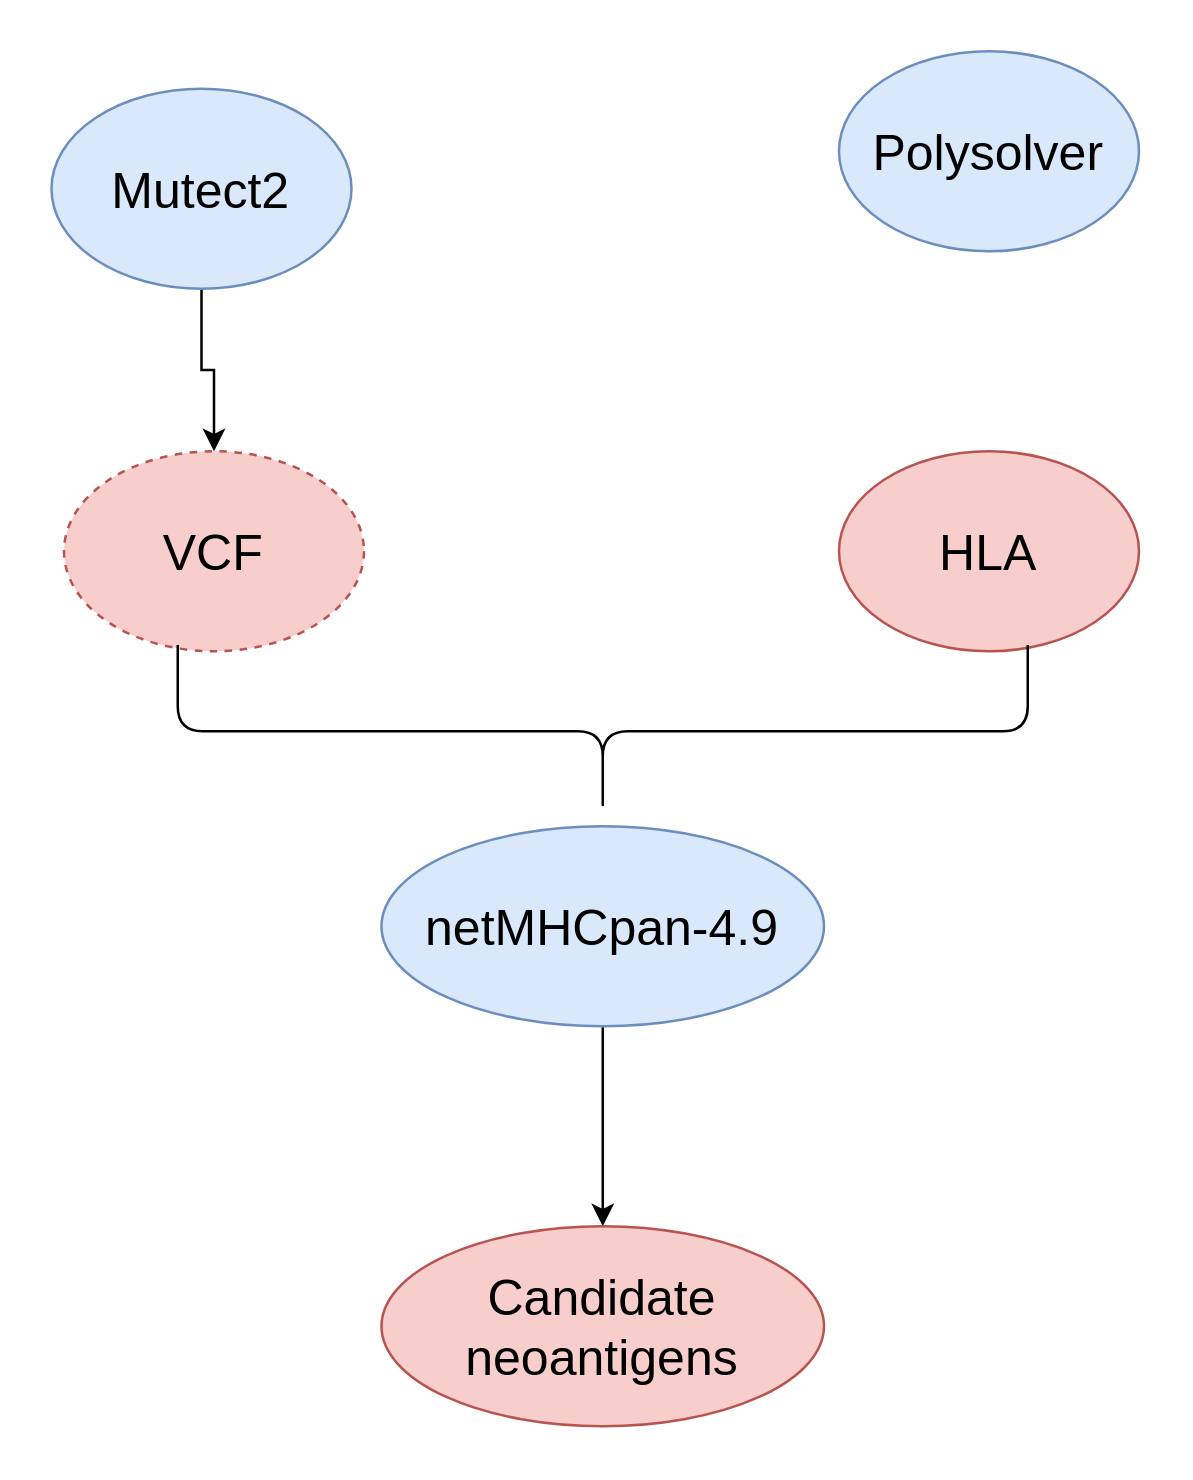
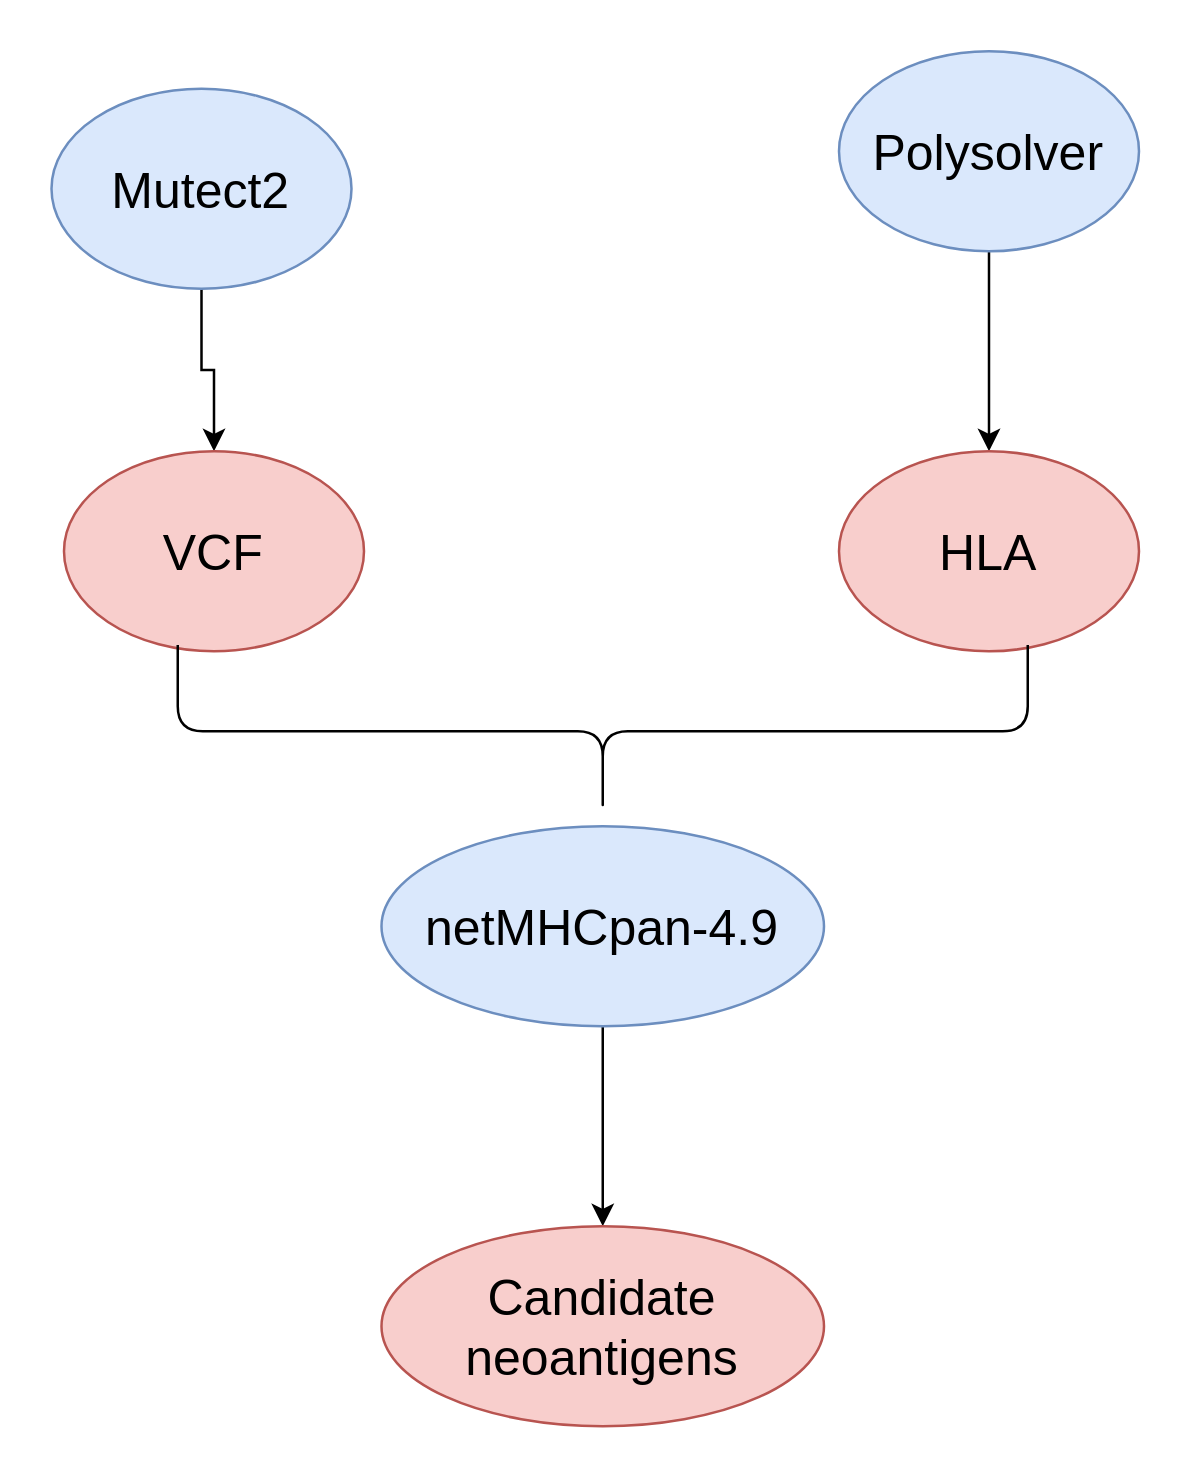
edge "Polysolver" -> "HLA": added
node "VCF": style dashed -> solid
